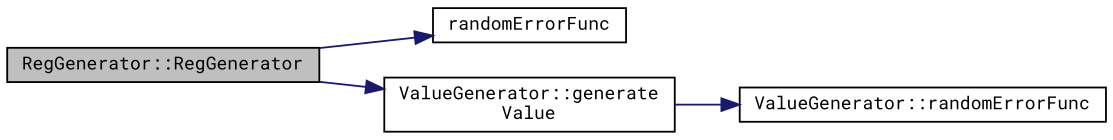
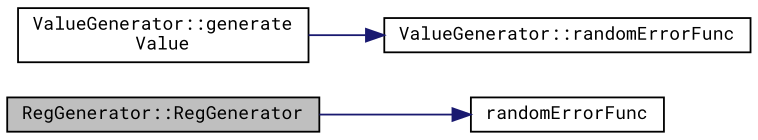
edge "RegGenerator::RegGenerator" -> "ValueGenerator::generate Value": removed
